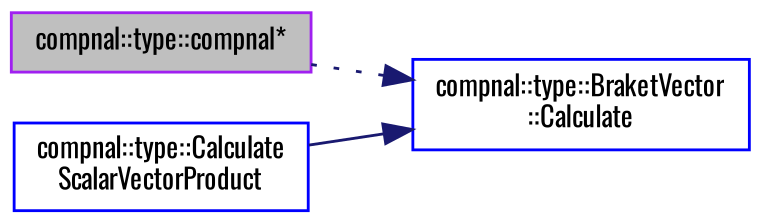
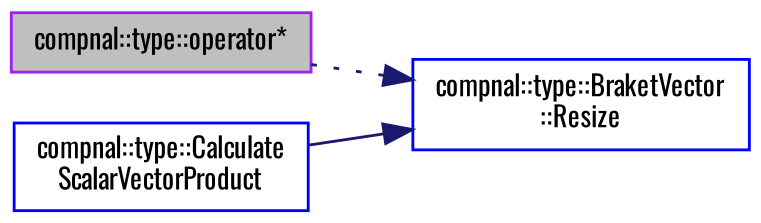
node "compnal::type::compnal*": label "compnal::type::compnal*" -> "compnal::type::operator*"
node "compnal::type::BraketVector ::Calculate": label "compnal::type::BraketVector ::Calculate" -> "compnal::type::BraketVector ::Resize"
